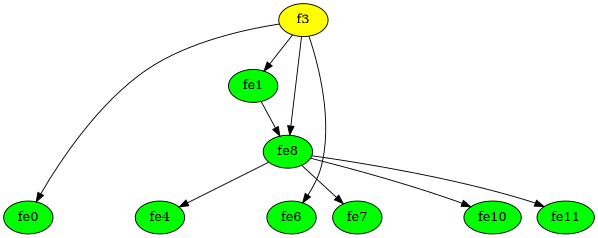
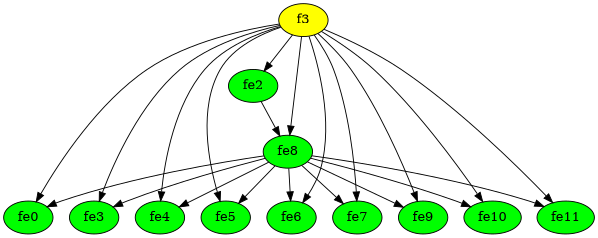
node "fe1": label "fe1" -> "fe2"
edge "f3" -> "fe4": added
edge "f3" -> "fe11": added
edge "f3" -> "fe10": added
edge "f3" -> "fe7": added
edge "fe8" -> "fe0": added
edge "fe8" -> "fe6": added
node "fe3": added
node "fe5": added
node "fe9": added
